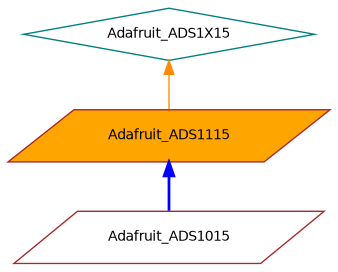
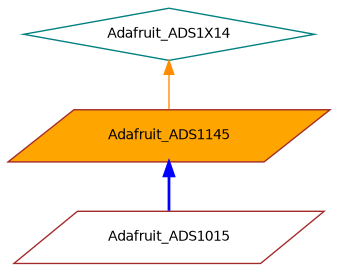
node "Adafruit_ADS1X15": label "Adafruit_ADS1X15" -> "Adafruit_ADS1X14"
node "Adafruit_ADS1115": label "Adafruit_ADS1115" -> "Adafruit_ADS1145"
